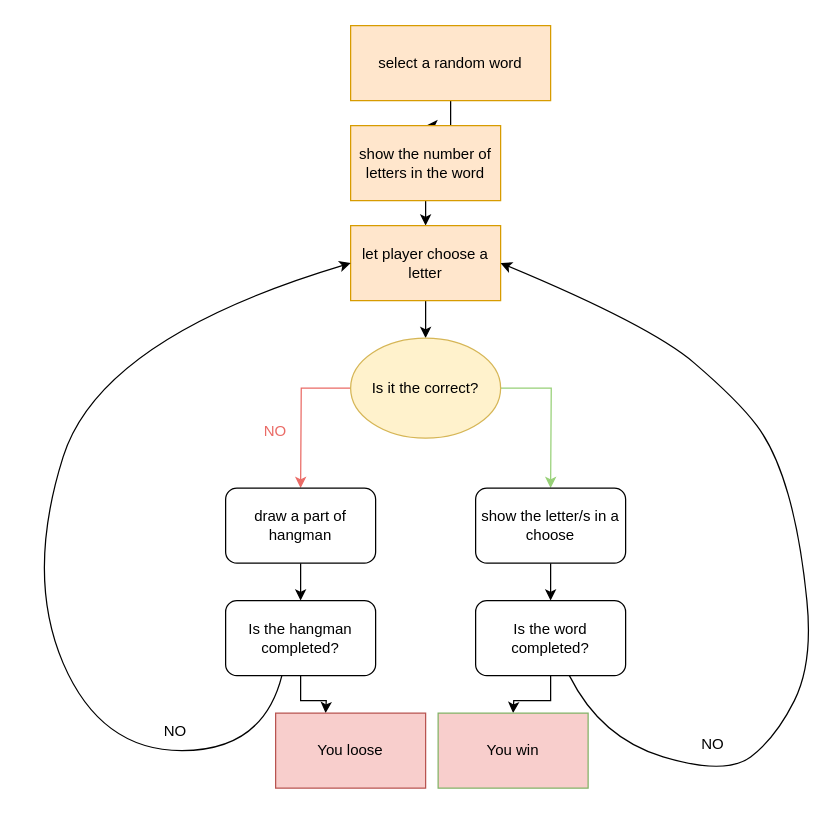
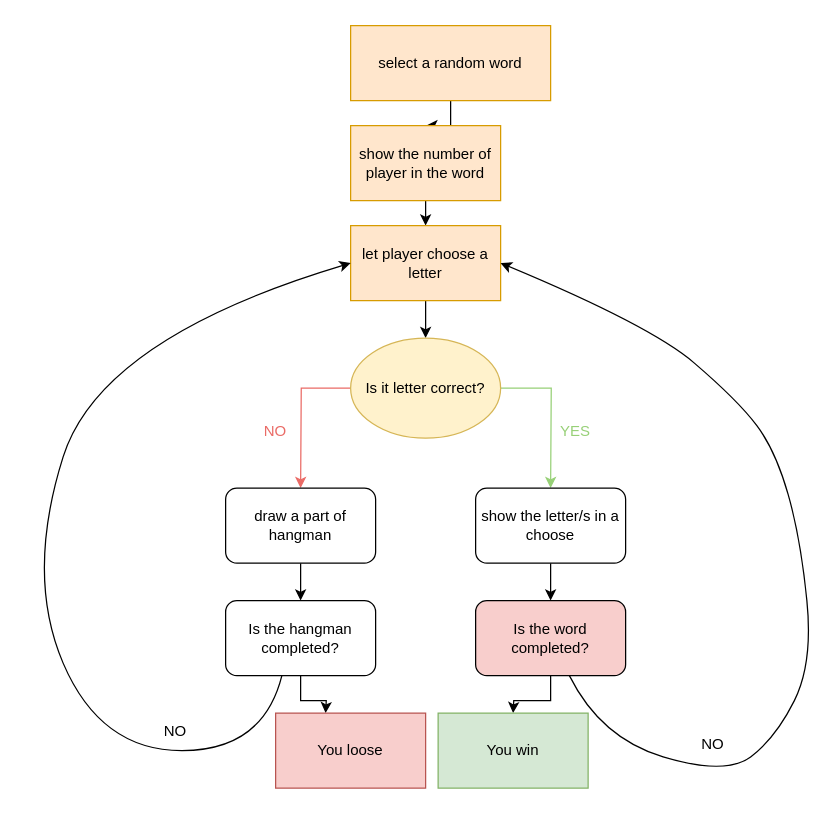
node "show the number of letters in the word": label "show the number of letters in the word" -> "show the number of player in the word"
node "Is it the correct?": label "Is it the correct?" -> "Is it letter correct?"
node "YES": added
node "Is the word completed?": fillcolor #ffffff -> #f8cecc
node "You win": fillcolor #f8cecc -> #d5e8d4
